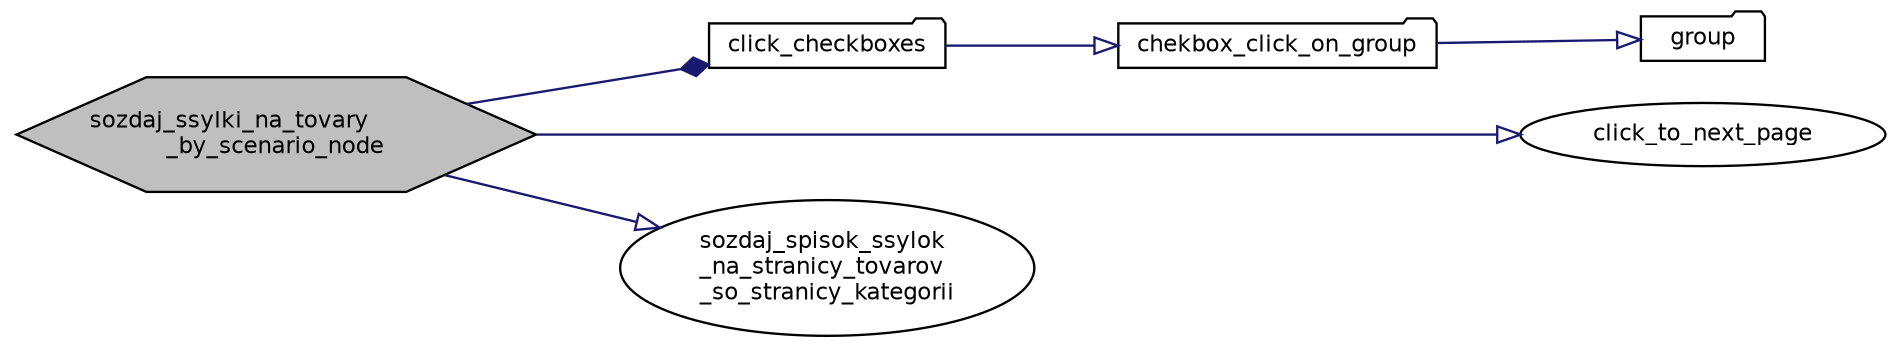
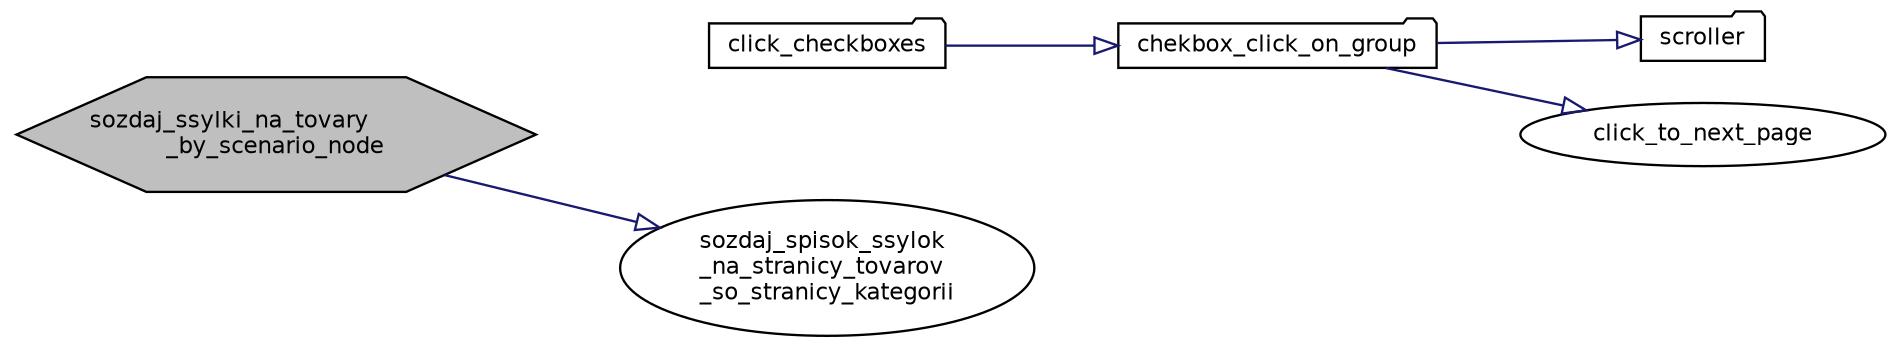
node "group": label "group" -> "scroller"
edge "sozdaj_ssylki_na_tovary _by_scenario_node" -> "click_checkboxes": removed
edge "sozdaj_ssylki_na_tovary _by_scenario_node" -> "click_to_next_page": now "chekbox_click_on_group" -> "click_to_next_page"
